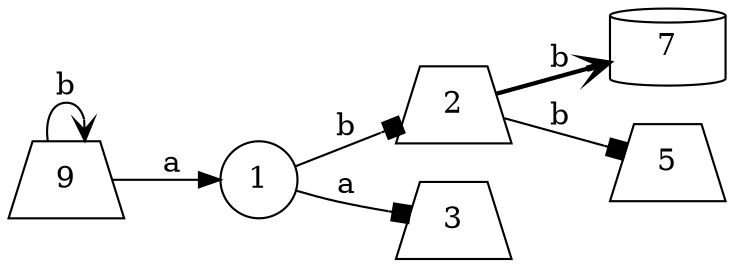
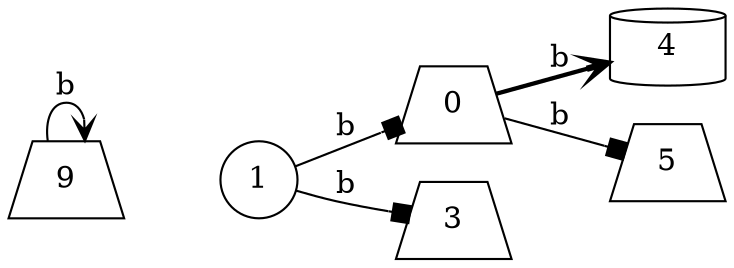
node "7": label "7" -> "4"
node "2": label "2" -> "0"
edge "9" -> "1": removed, label "a"
edge "1" -> "3": label "a" -> "b"
